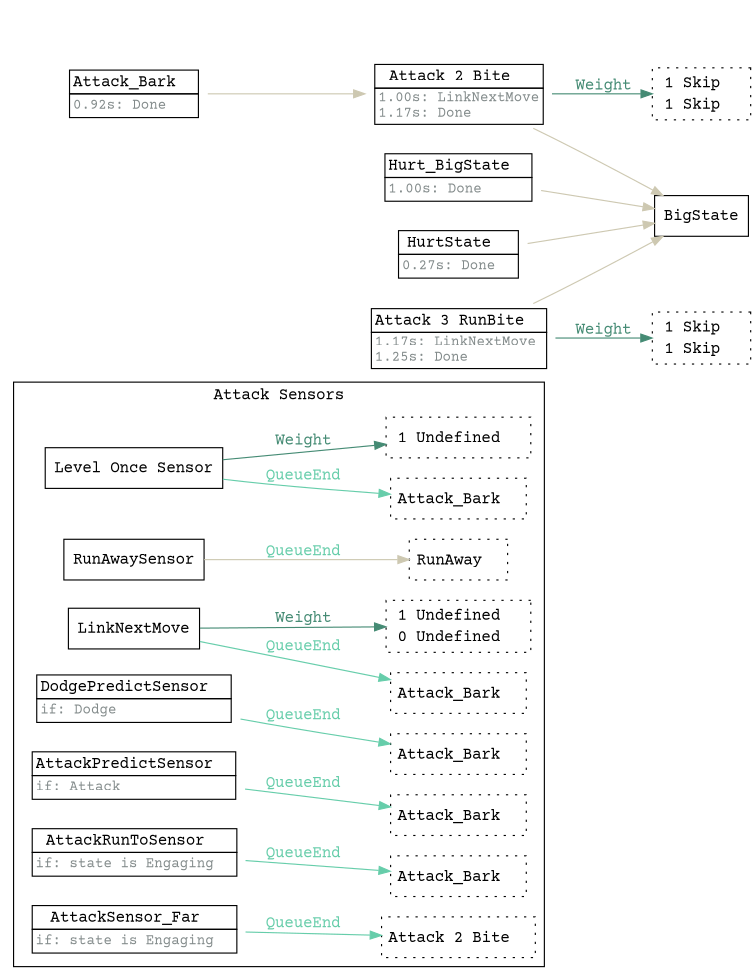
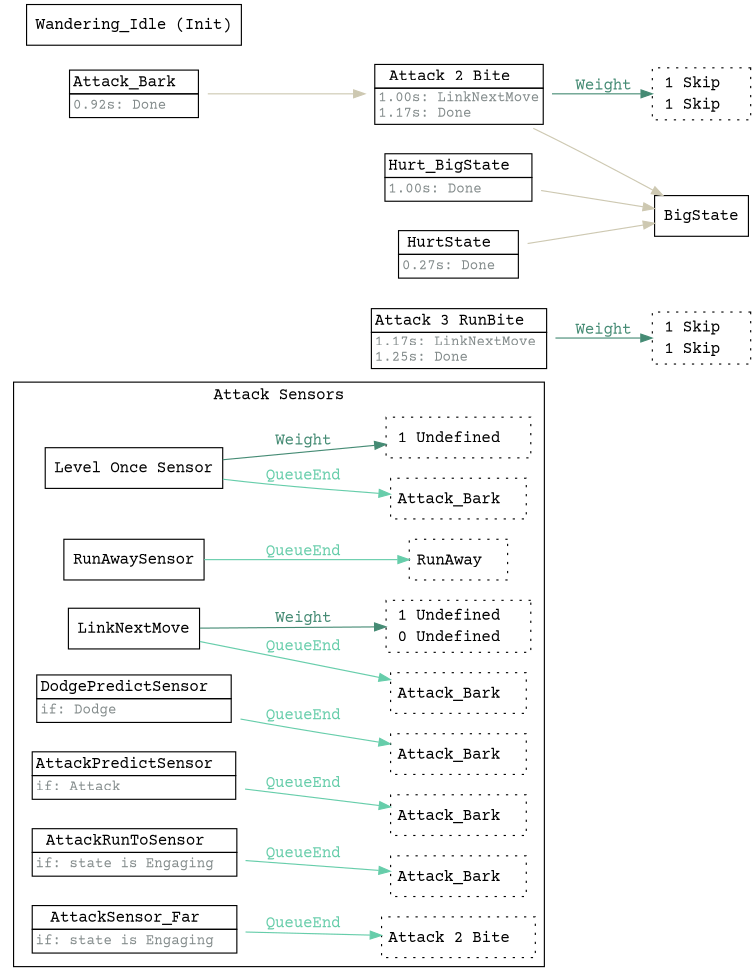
node "Wandering_Idle (Init)": added
edge "Attack 3 RunBite" -> "BigState": removed
edge "RunAwaySensor" -> "RunAway": color cornsilk3 -> aquamarine3
